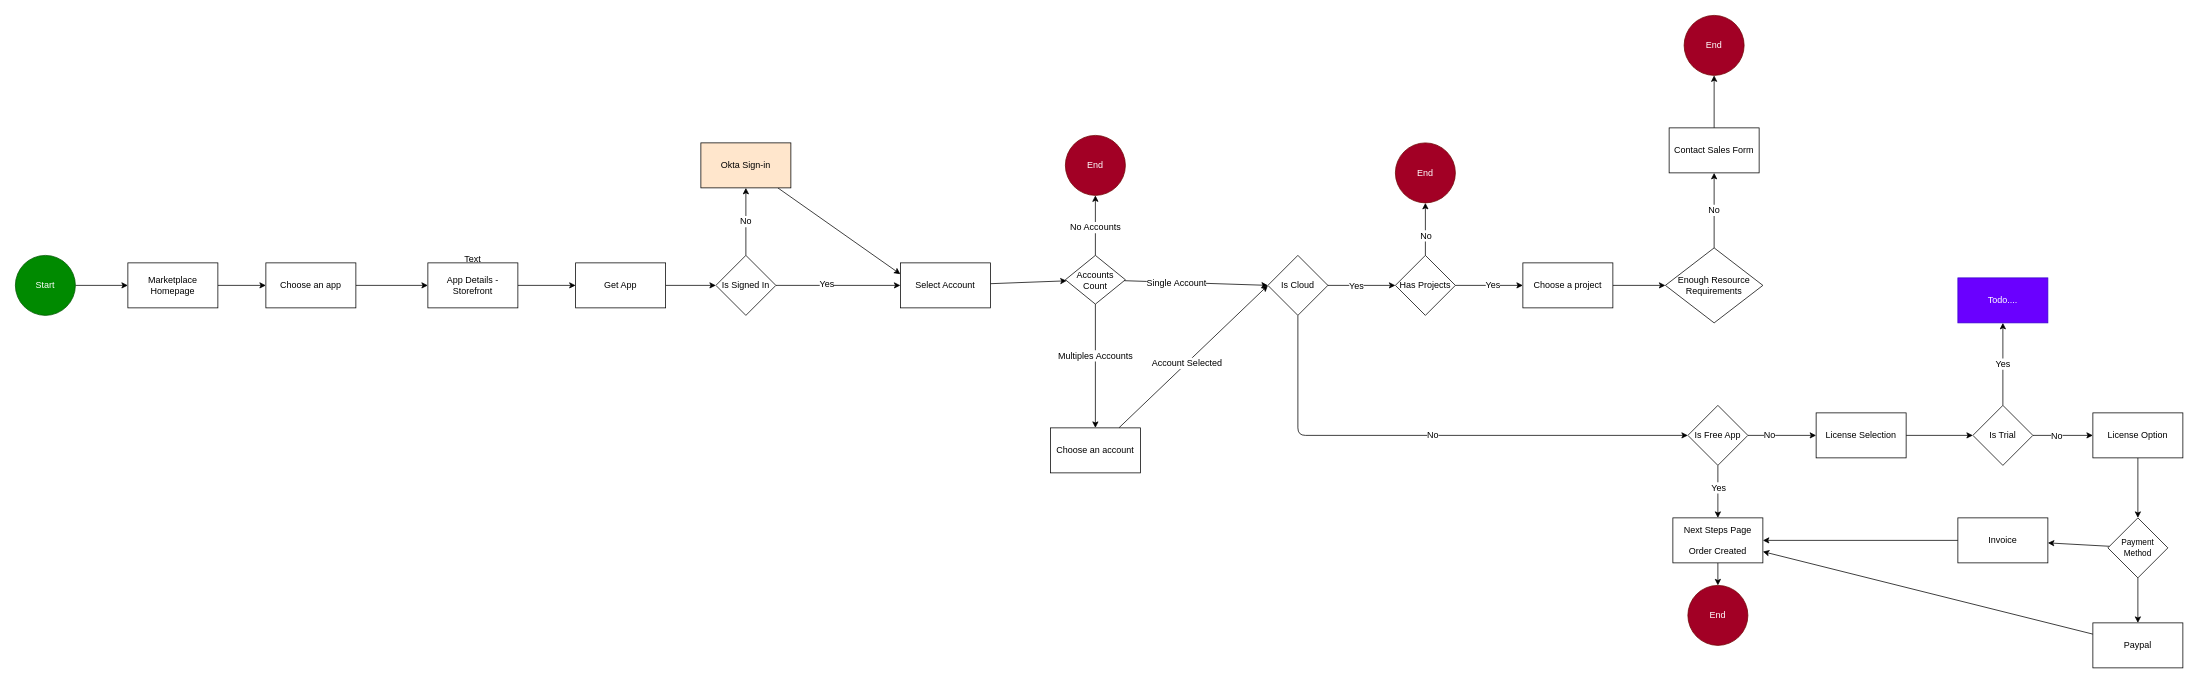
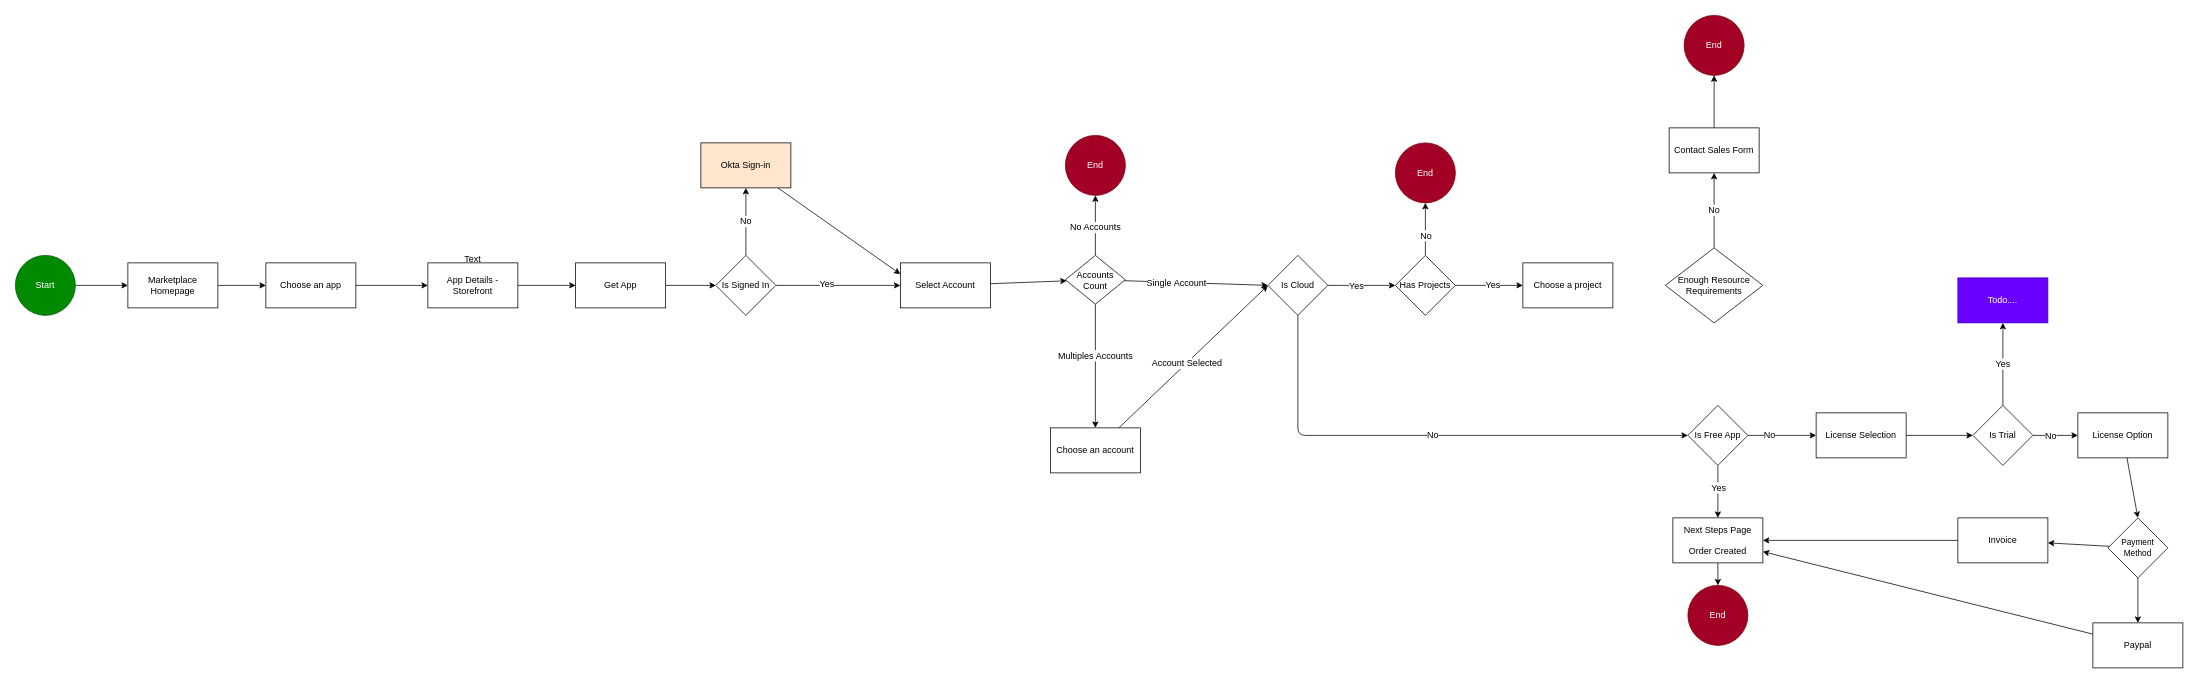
edge "Choose a project" -> "Enough Resource Requirements": removed
node "License Option": moved (2138, 435) -> (2123, 435)
